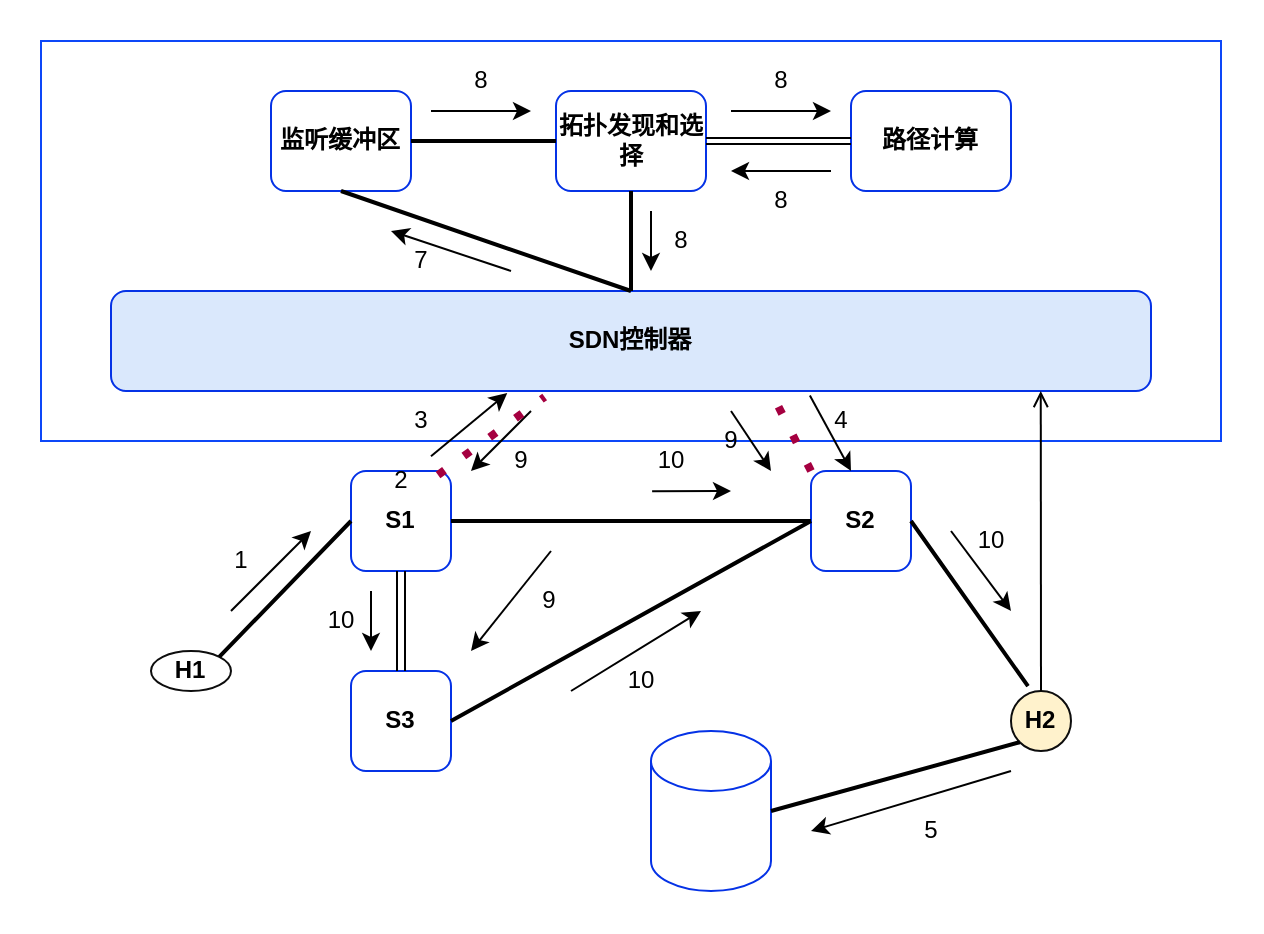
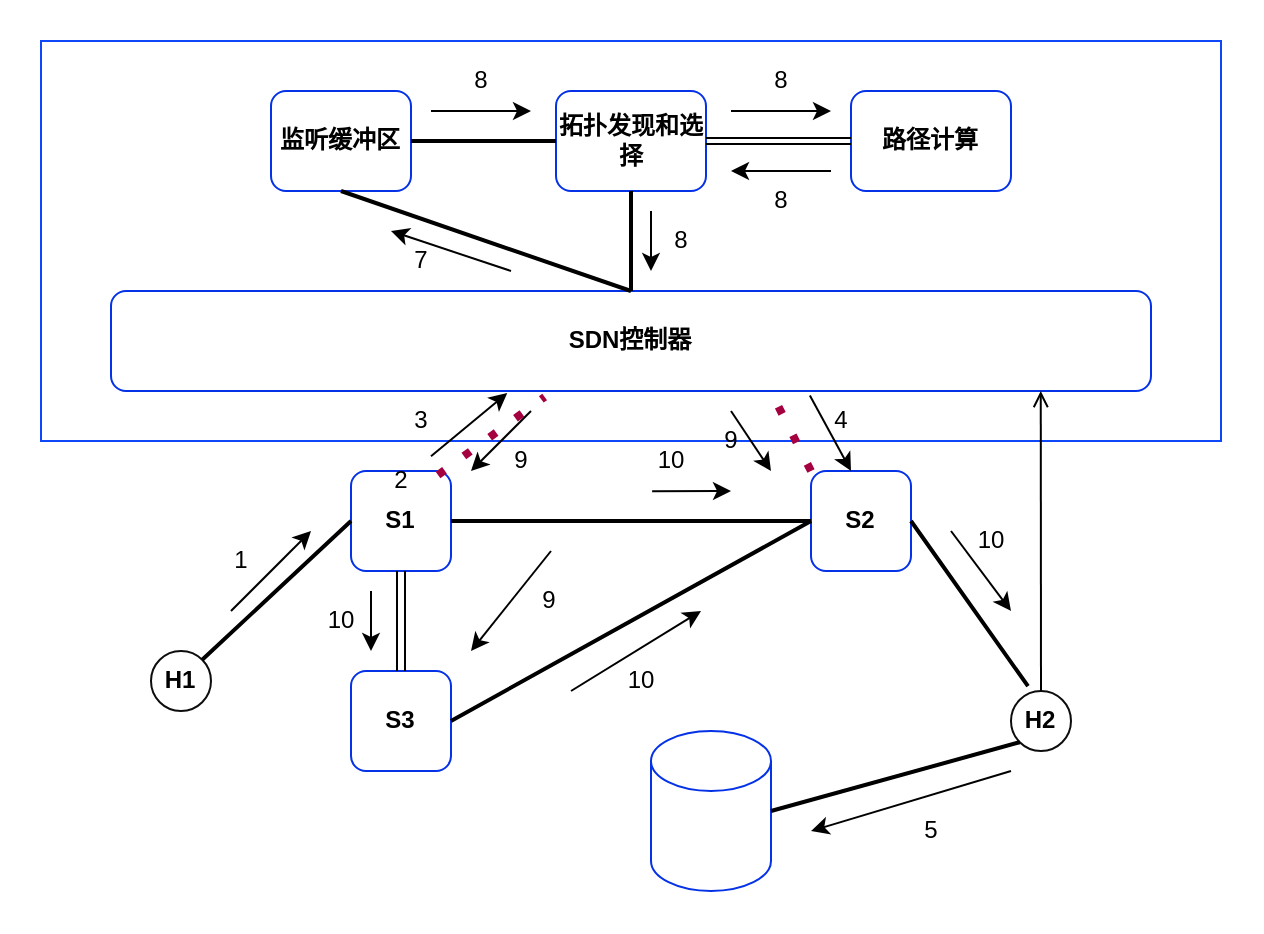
node "SDN控制器": fillcolor #dae8fc -> #ffffff
node "H1": size 80x40 -> 60x60
node "H2": fillcolor #fff2cc -> #ffffff
